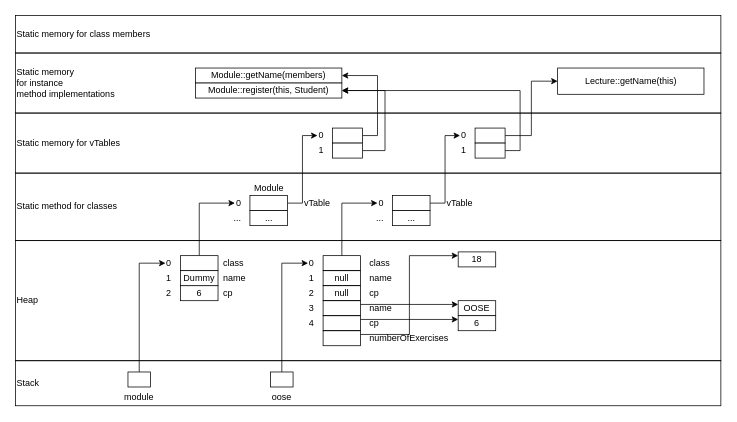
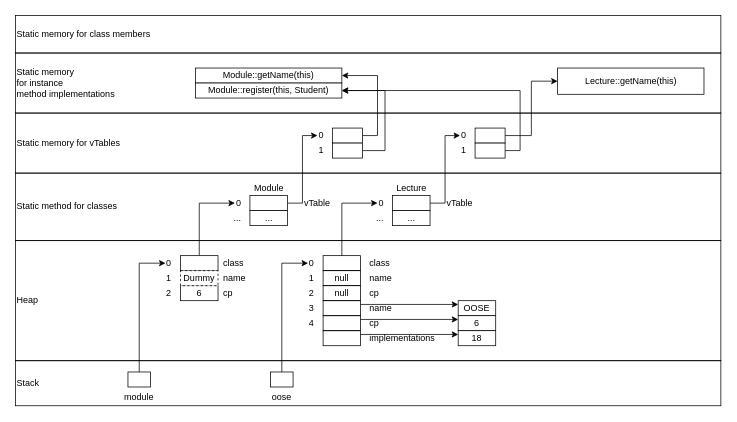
node "Module::getName(members)": label "Module::getName(members)" -> "Module::getName(this)"
node "Lecture": added
node "18": moved (477, 259) -> (477, 338)
node "Dummy": style solid -> dashed
node "numberOfExercises": label "numberOfExercises" -> "implementations"
